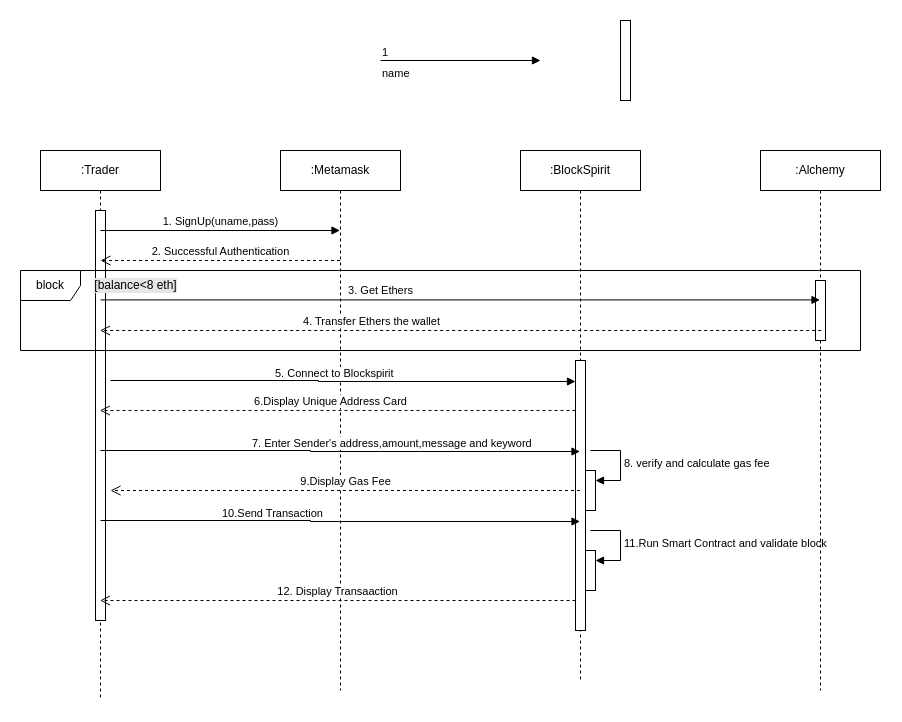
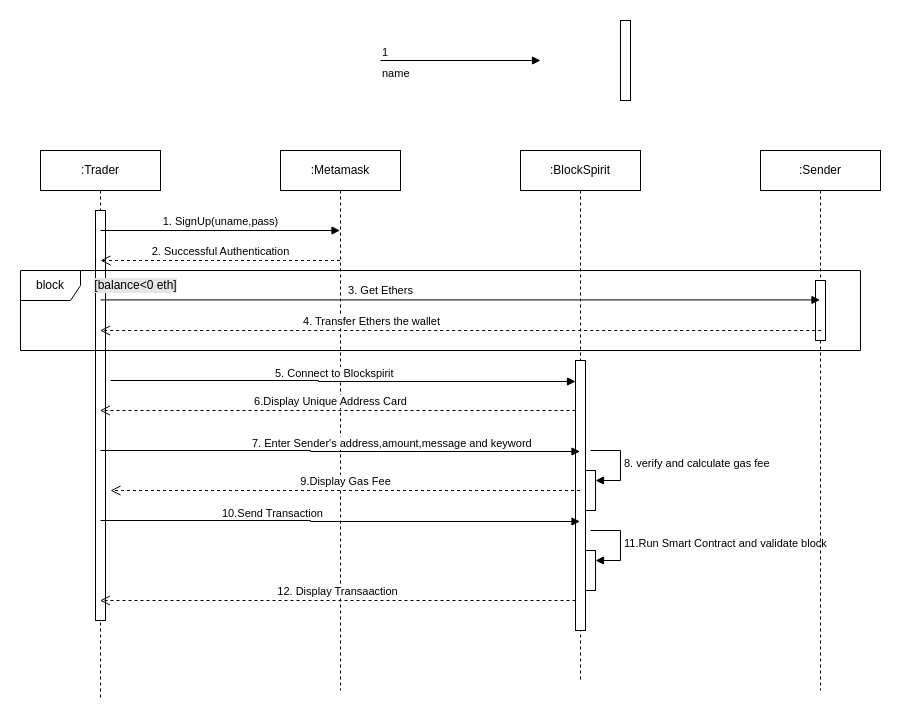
node ":Alchemy": label ":Alchemy" -> ":Sender"
node "[balance<8 eth]": label "[balance<8 eth]" -> "[balance<0 eth]"
